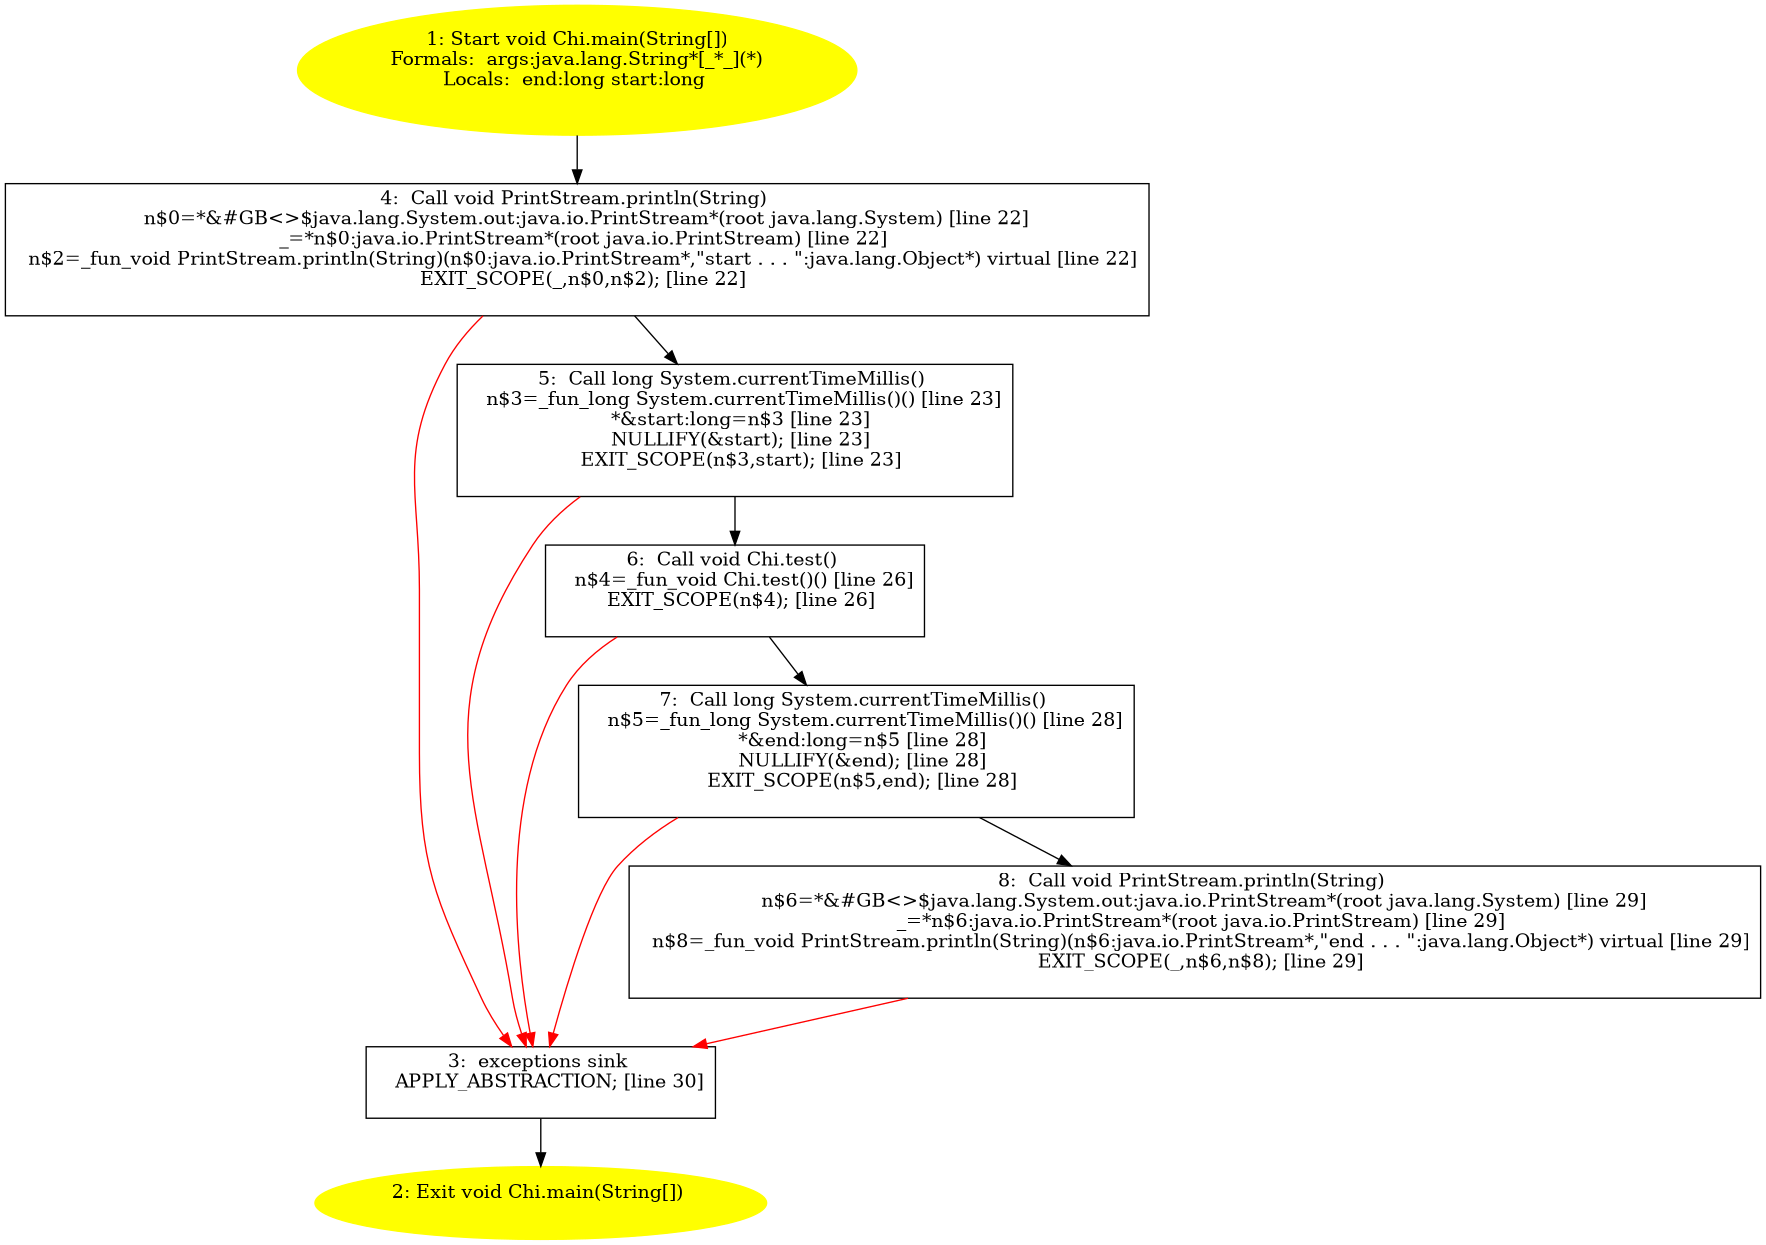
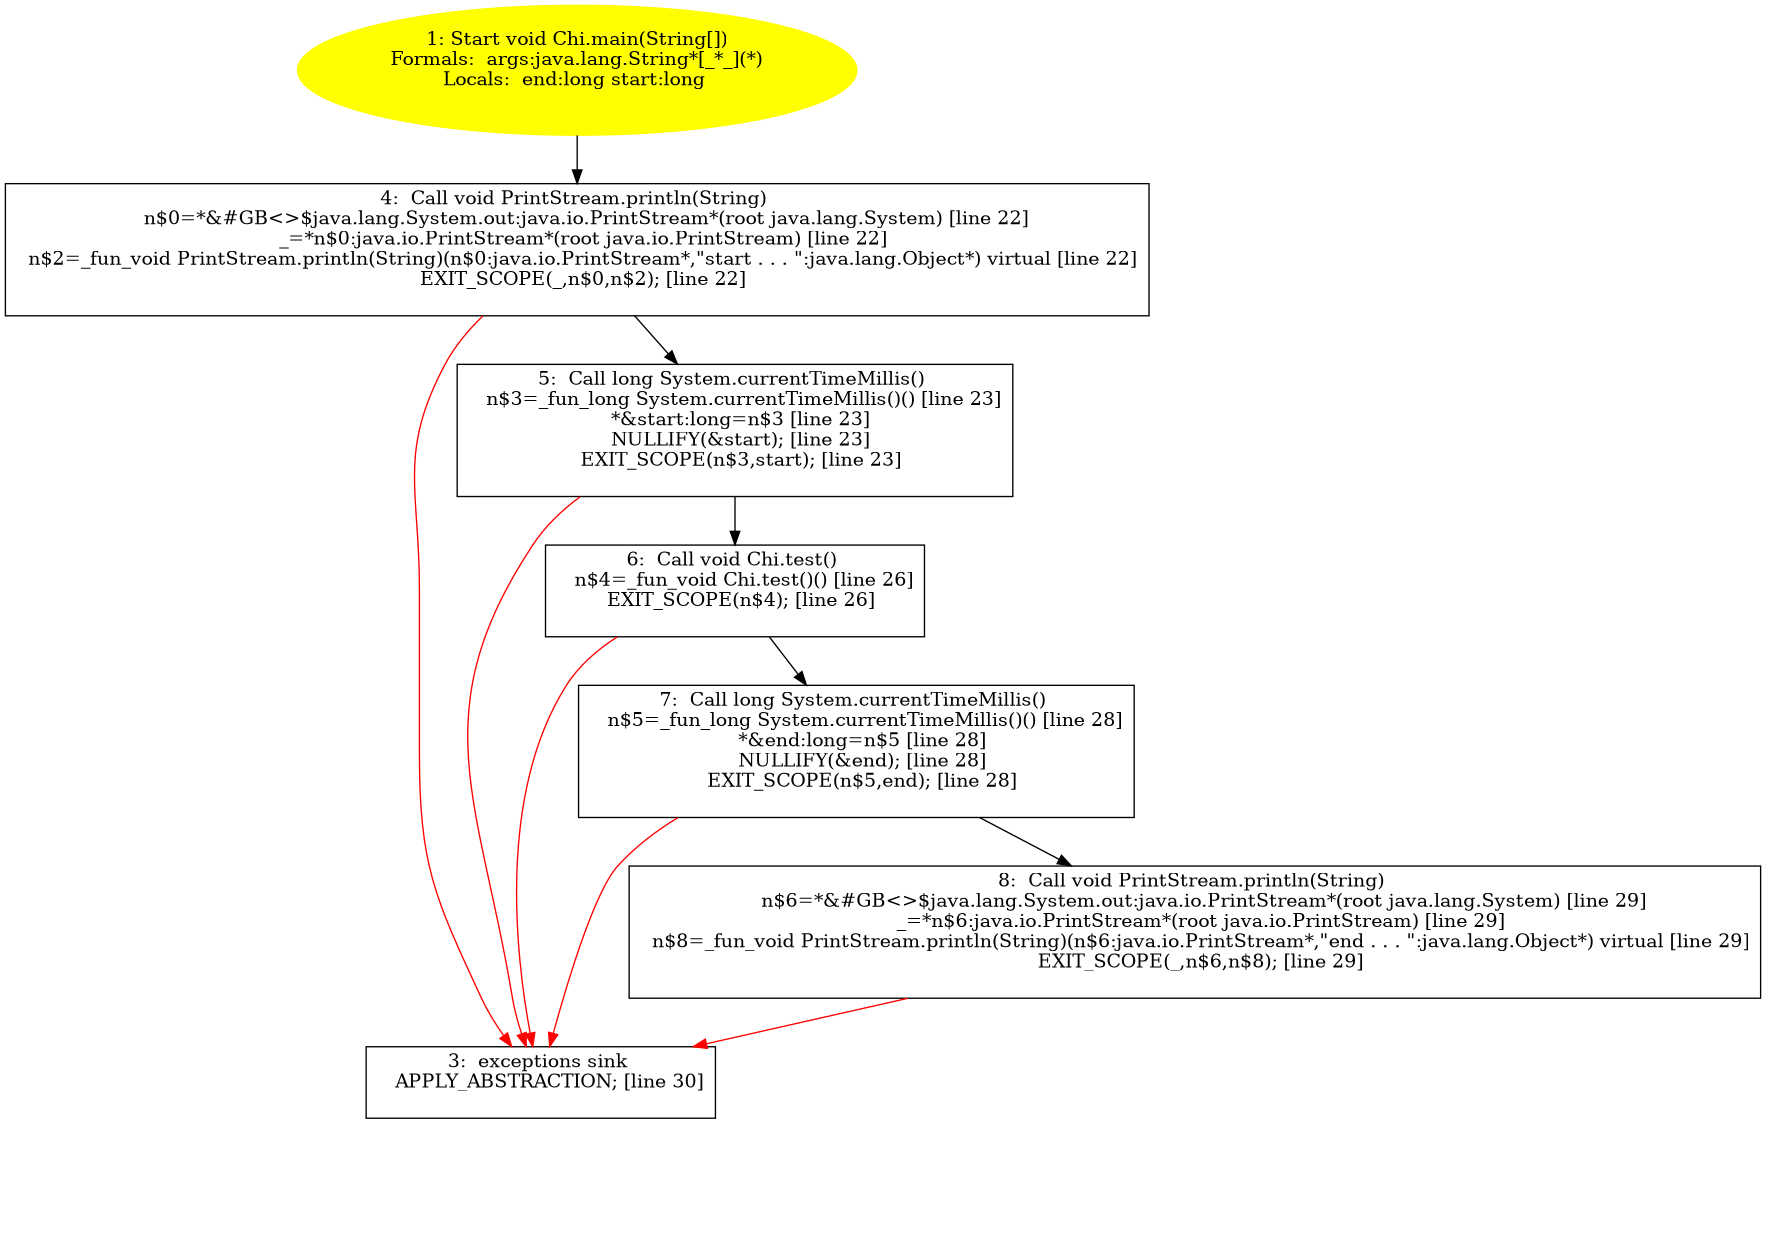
node "2: Exit void Chi.main(String[])": removed
